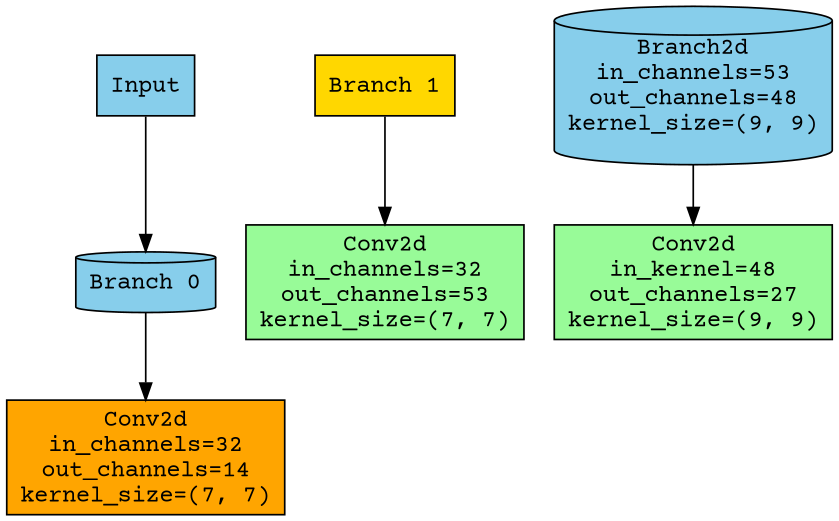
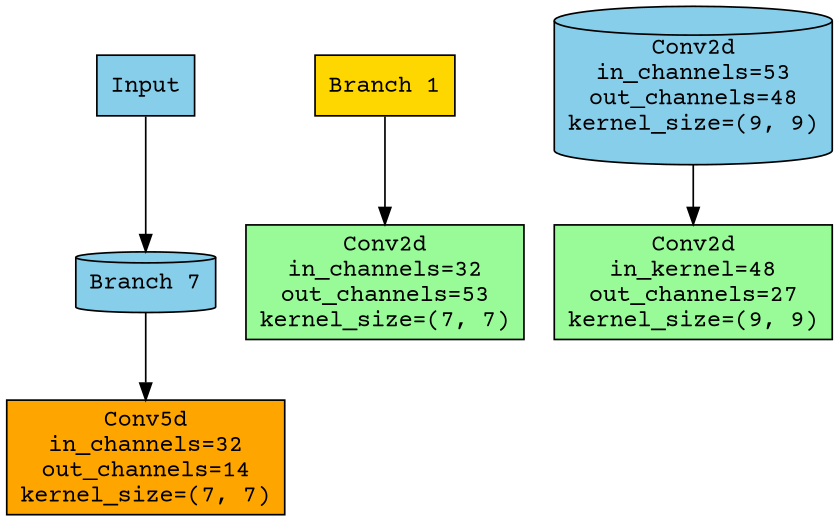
node "Branch2d in_channels=53 out_channels=48 kernel_size=(9, 9)": label "Branch2d in_channels=53 out_channels=48 kernel_size=(9, 9)" -> "Conv2d in_channels=53 out_channels=48 kernel_size=(9, 9)"
node "Branch 0": label "Branch 0" -> "Branch 7"
node "Conv2d in_channels=32 out_channels=14 kernel_size=(7, 7)": label "Conv2d in_channels=32 out_channels=14 kernel_size=(7, 7)" -> "Conv5d in_channels=32 out_channels=14 kernel_size=(7, 7)"
